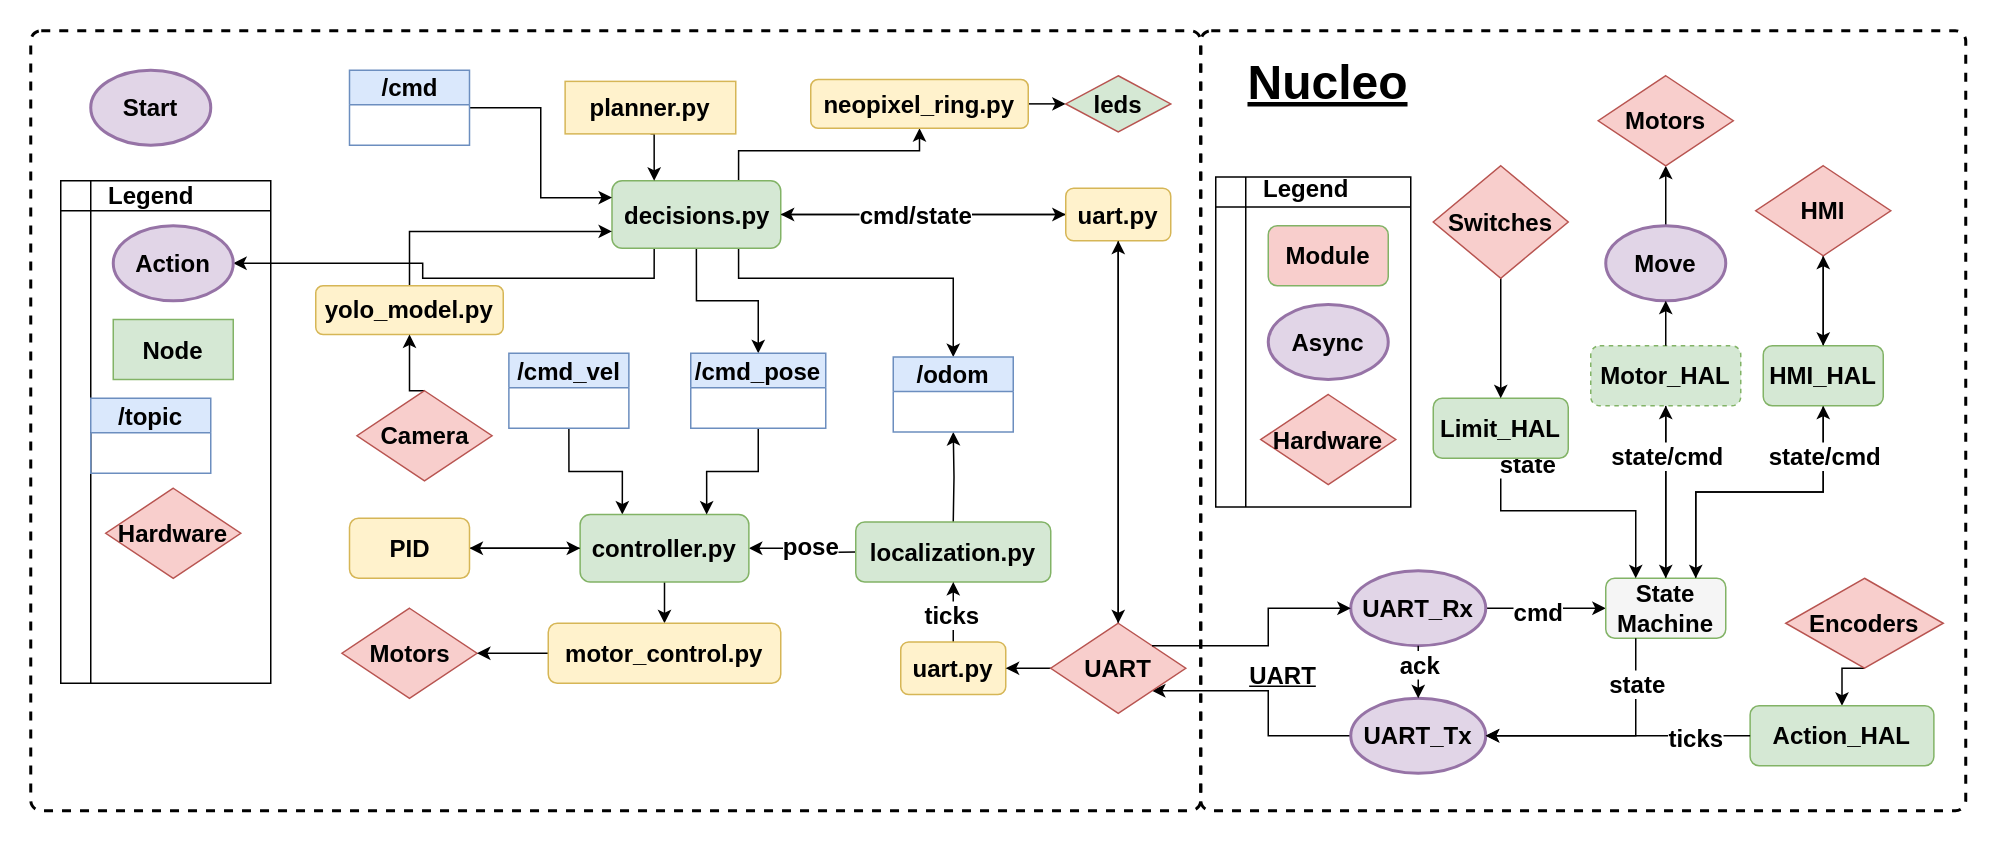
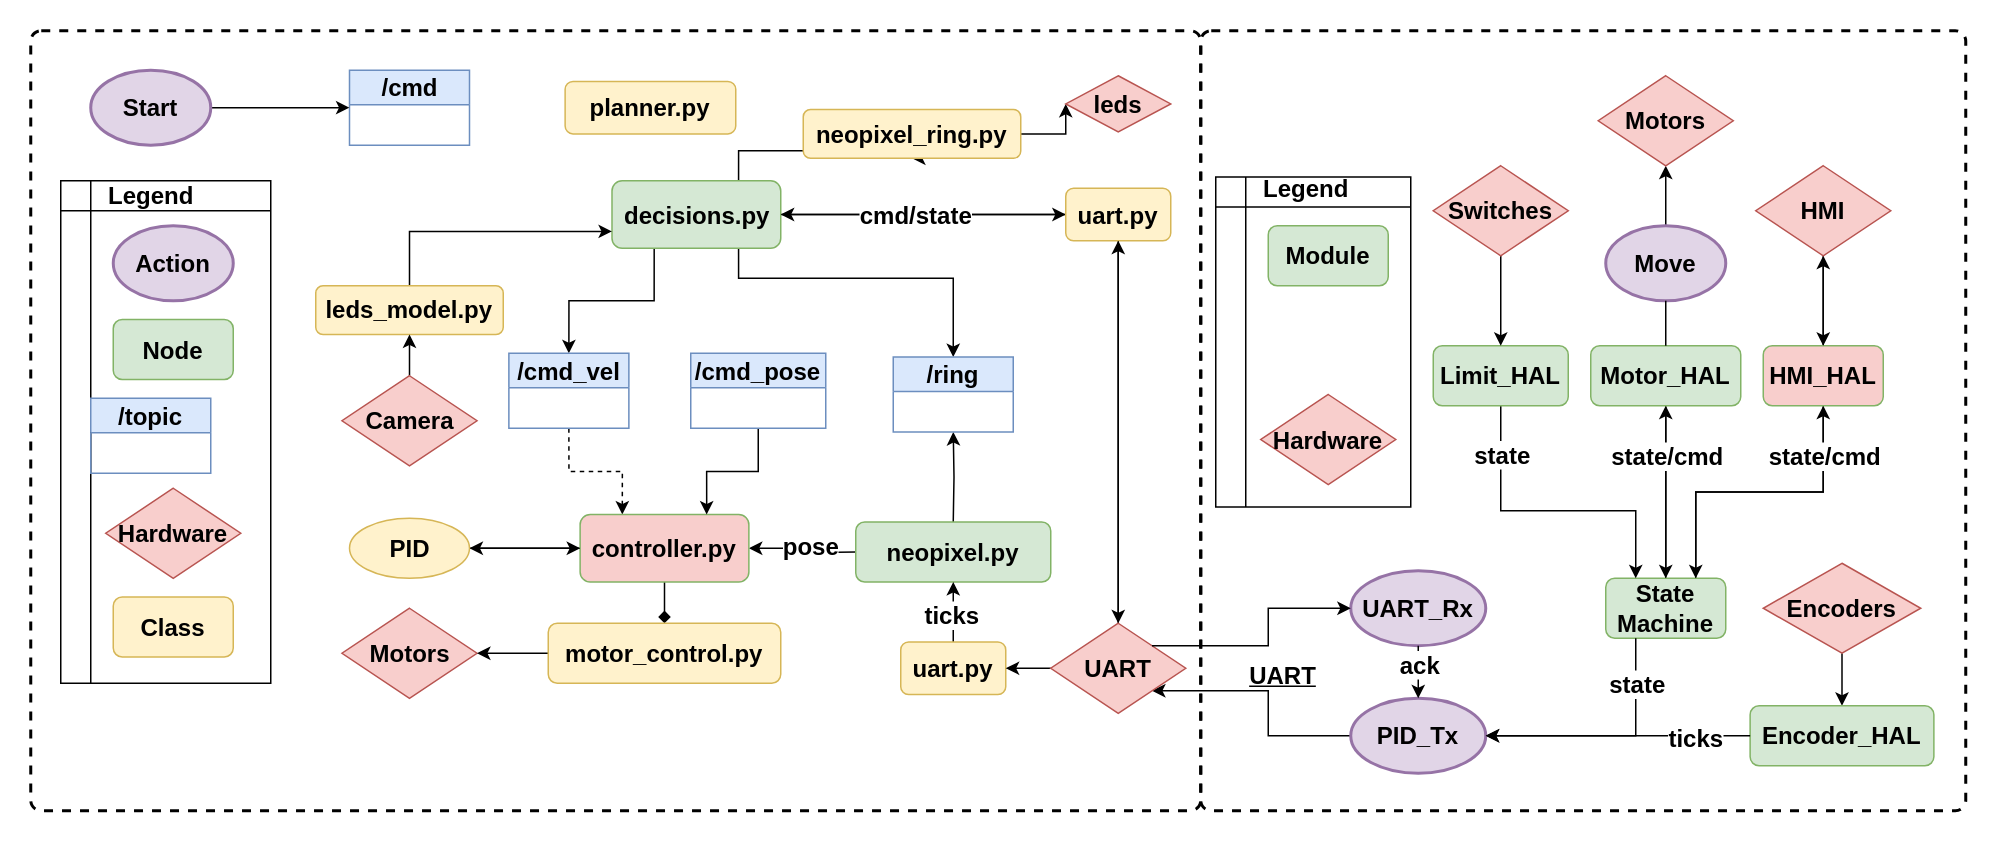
node "Nucleo": removed
node "neopixel_ring.py": moved (920, 104) -> (912, 134)
node "leds": fillcolor #d5e8d4 -> #f8cecc
edge "Start" -> "/cmd": added
node "planner.py": shape rectangle -> rounded rectangle
edge "/cmd" -> "decisions.py": removed
edge "planner.py" -> "decisions.py": removed
node "Switches": size 135x113 -> 135x90
node "Module": fillcolor #f8cecc -> #d5e8d4
edge "decisions.py" -> "Action": now "decisions.py" -> "/cmd_vel"
edge "decisions.py" -> "/cmd_pose": removed
node "yolo_model.py": label "yolo_model.py" -> "leds_model.py"
edge "Motor_HAL" -> "Move": arrowhead classic -> none
node "Async": removed
node "Node": shape rectangle -> rounded rectangle
node "/odom": label "/odom" -> "/ring"
node "Motor_HAL": style dashed -> solid
node "HMI_HAL": fillcolor #d5e8d4 -> #f8cecc
node "Limit_HAL": moved (1501, 428) -> (1501, 376)
node "Camera": moved (425, 436) -> (410, 421)
edge "/cmd_vel" -> "controller.py": style solid -> dashed
node "PID": shape rounded rectangle -> ellipse
node "controller.py": fillcolor #d5e8d4 -> #f8cecc
node "localization.py": label "localization.py" -> "neopixel.py"
edge "UART_Rx" -> "State Machine": removed, label "cmd"
node "State Machine": fillcolor #f5f5f5 -> #d5e8d4
edge "controller.py" -> "motor_control.py": arrowhead classic -> diamond
node "Encoders": moved (1865, 623) -> (1842, 608)
node "Class": added
node "UART_Tx": label "UART_Tx" -> "PID_Tx"
node "Action_HAL": label "Action_HAL" -> "Encoder_HAL"
